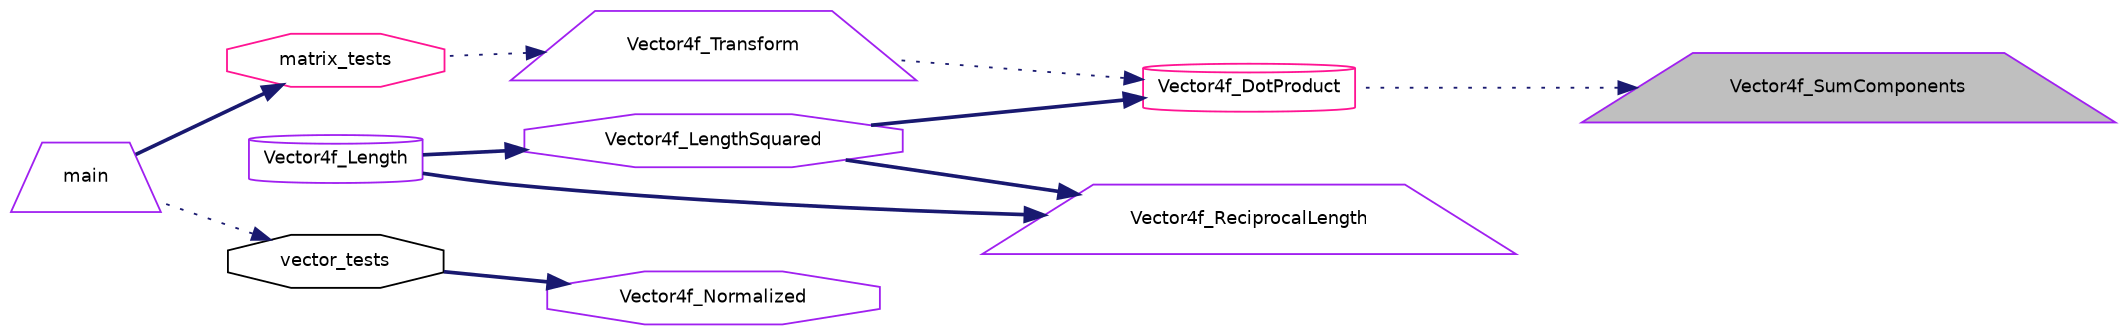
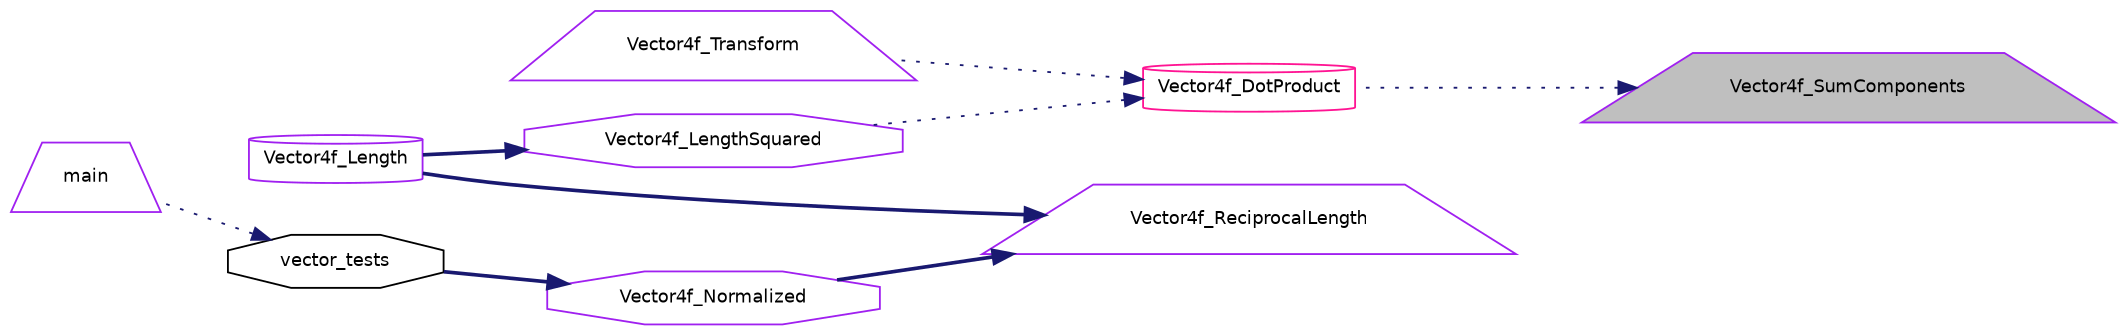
node "matrix_tests": removed
edge "Vector4f_LengthSquared" -> "Vector4f_DotProduct": style bold -> dotted
edge "Vector4f_LengthSquared" -> "Vector4f_ReciprocalLength": now "Vector4f_Normalized" -> "Vector4f_ReciprocalLength"
